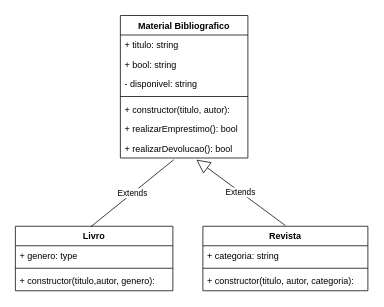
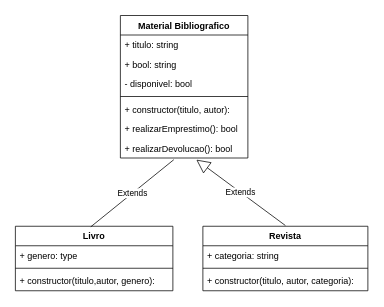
node "- disponivel: string": label "- disponivel: string" -> "- disponivel: bool"
